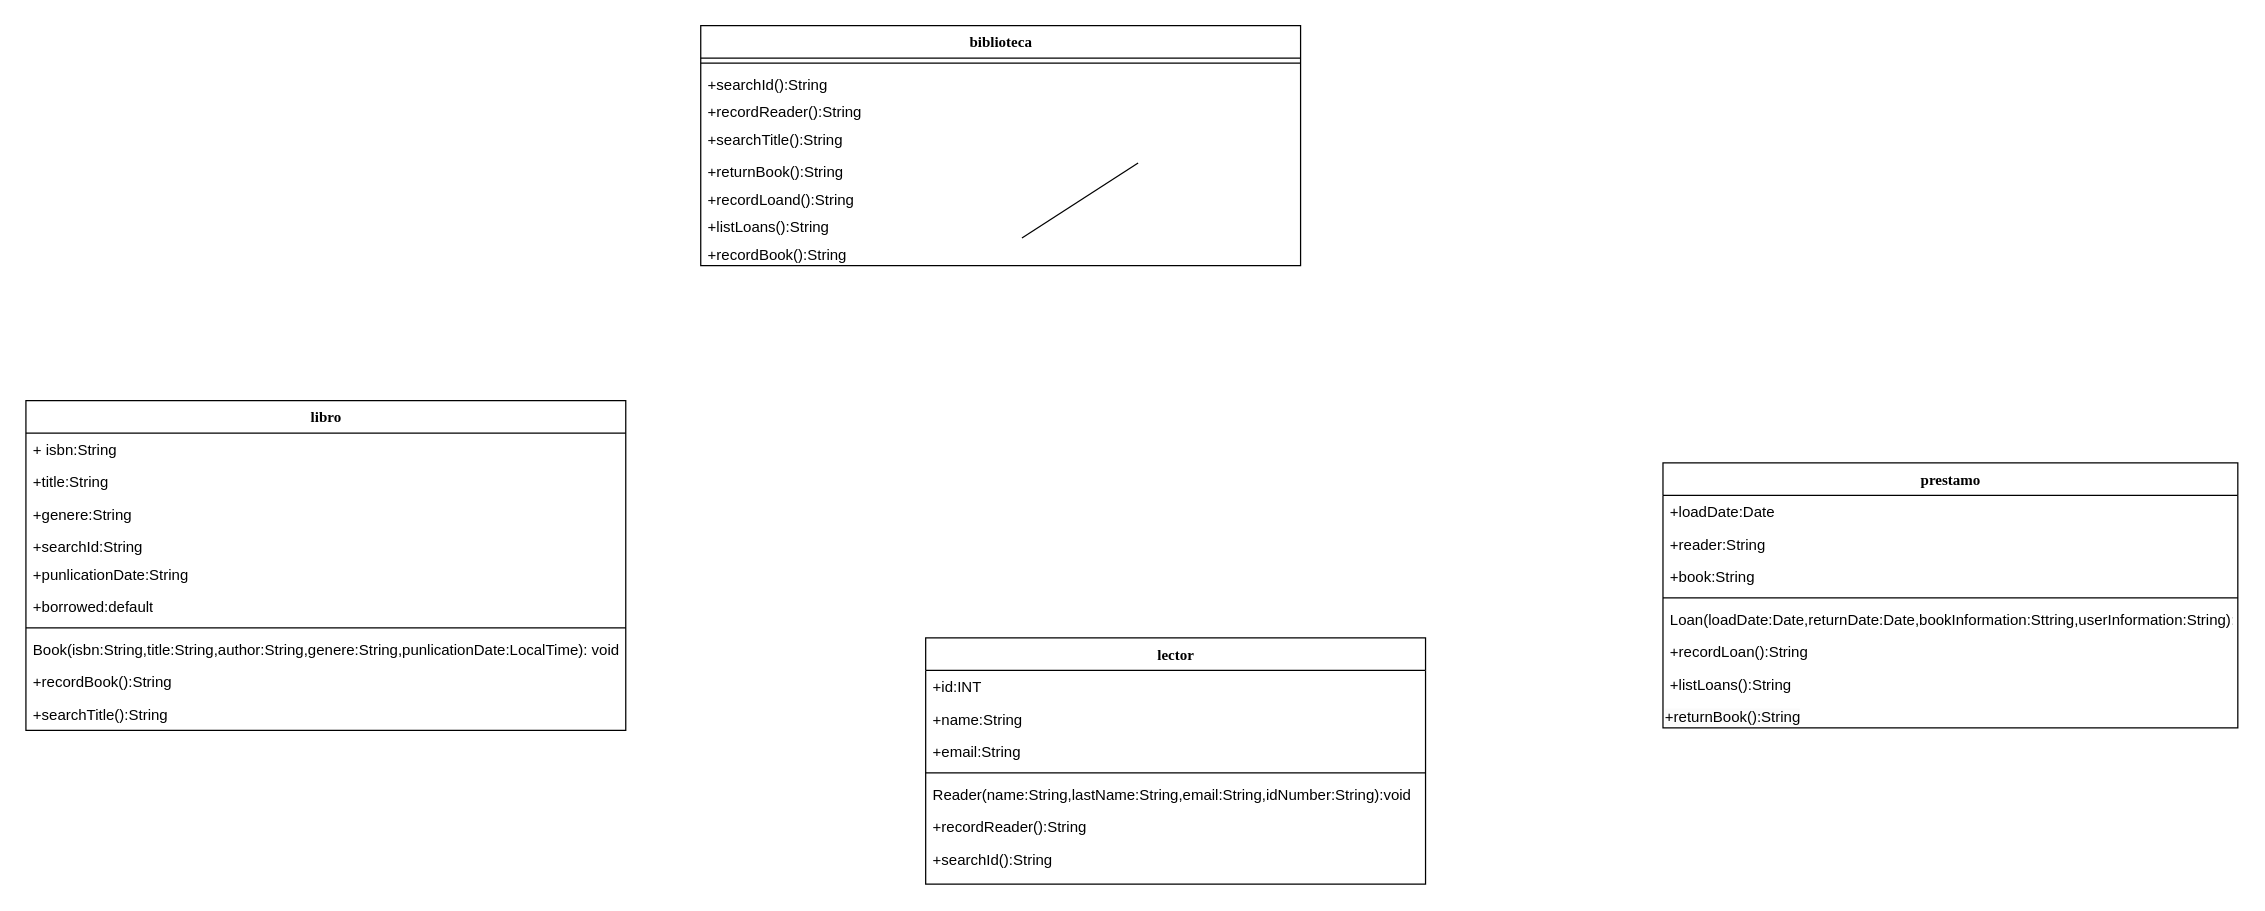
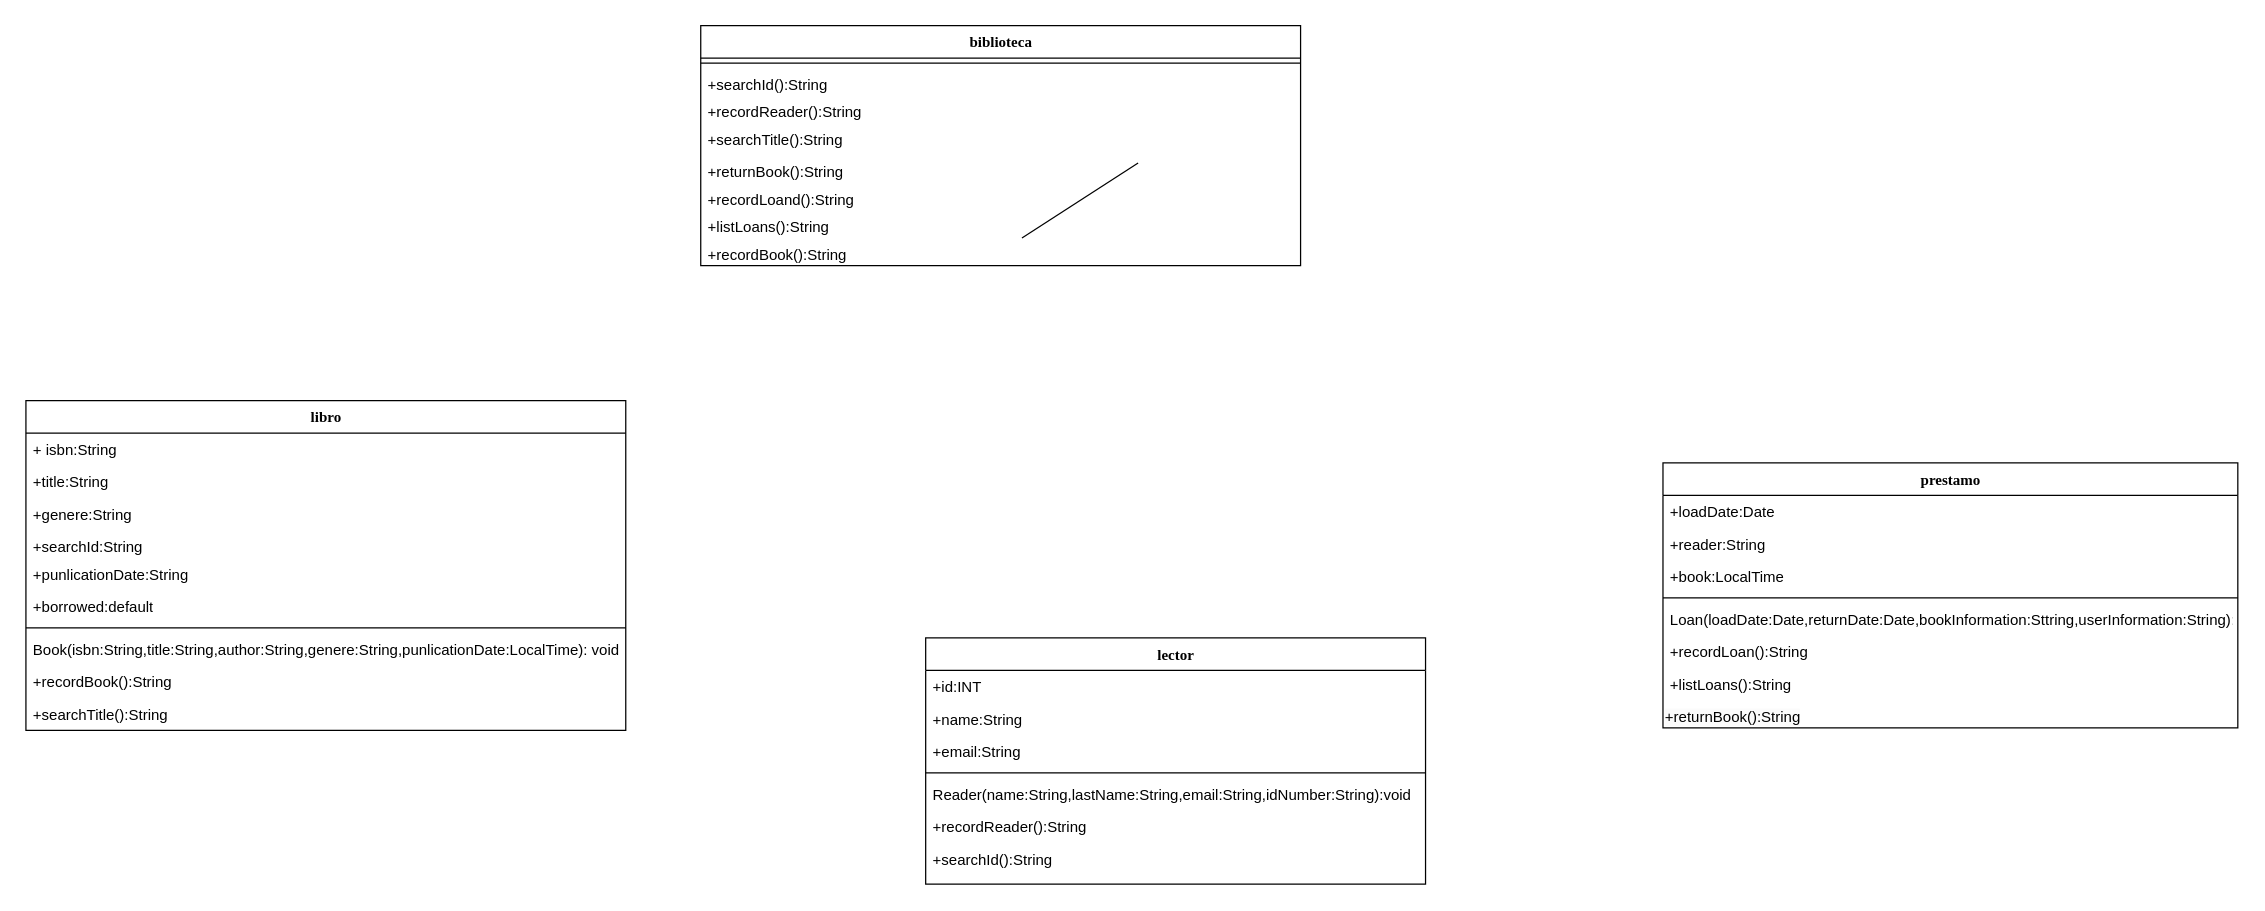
node "+book:String": label "+book:String" -> "+book:LocalTime"
